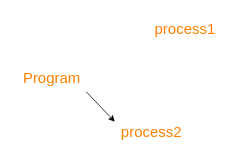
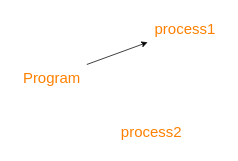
edge "Program" -> "process1": added
edge "Program" -> "process2": removed
